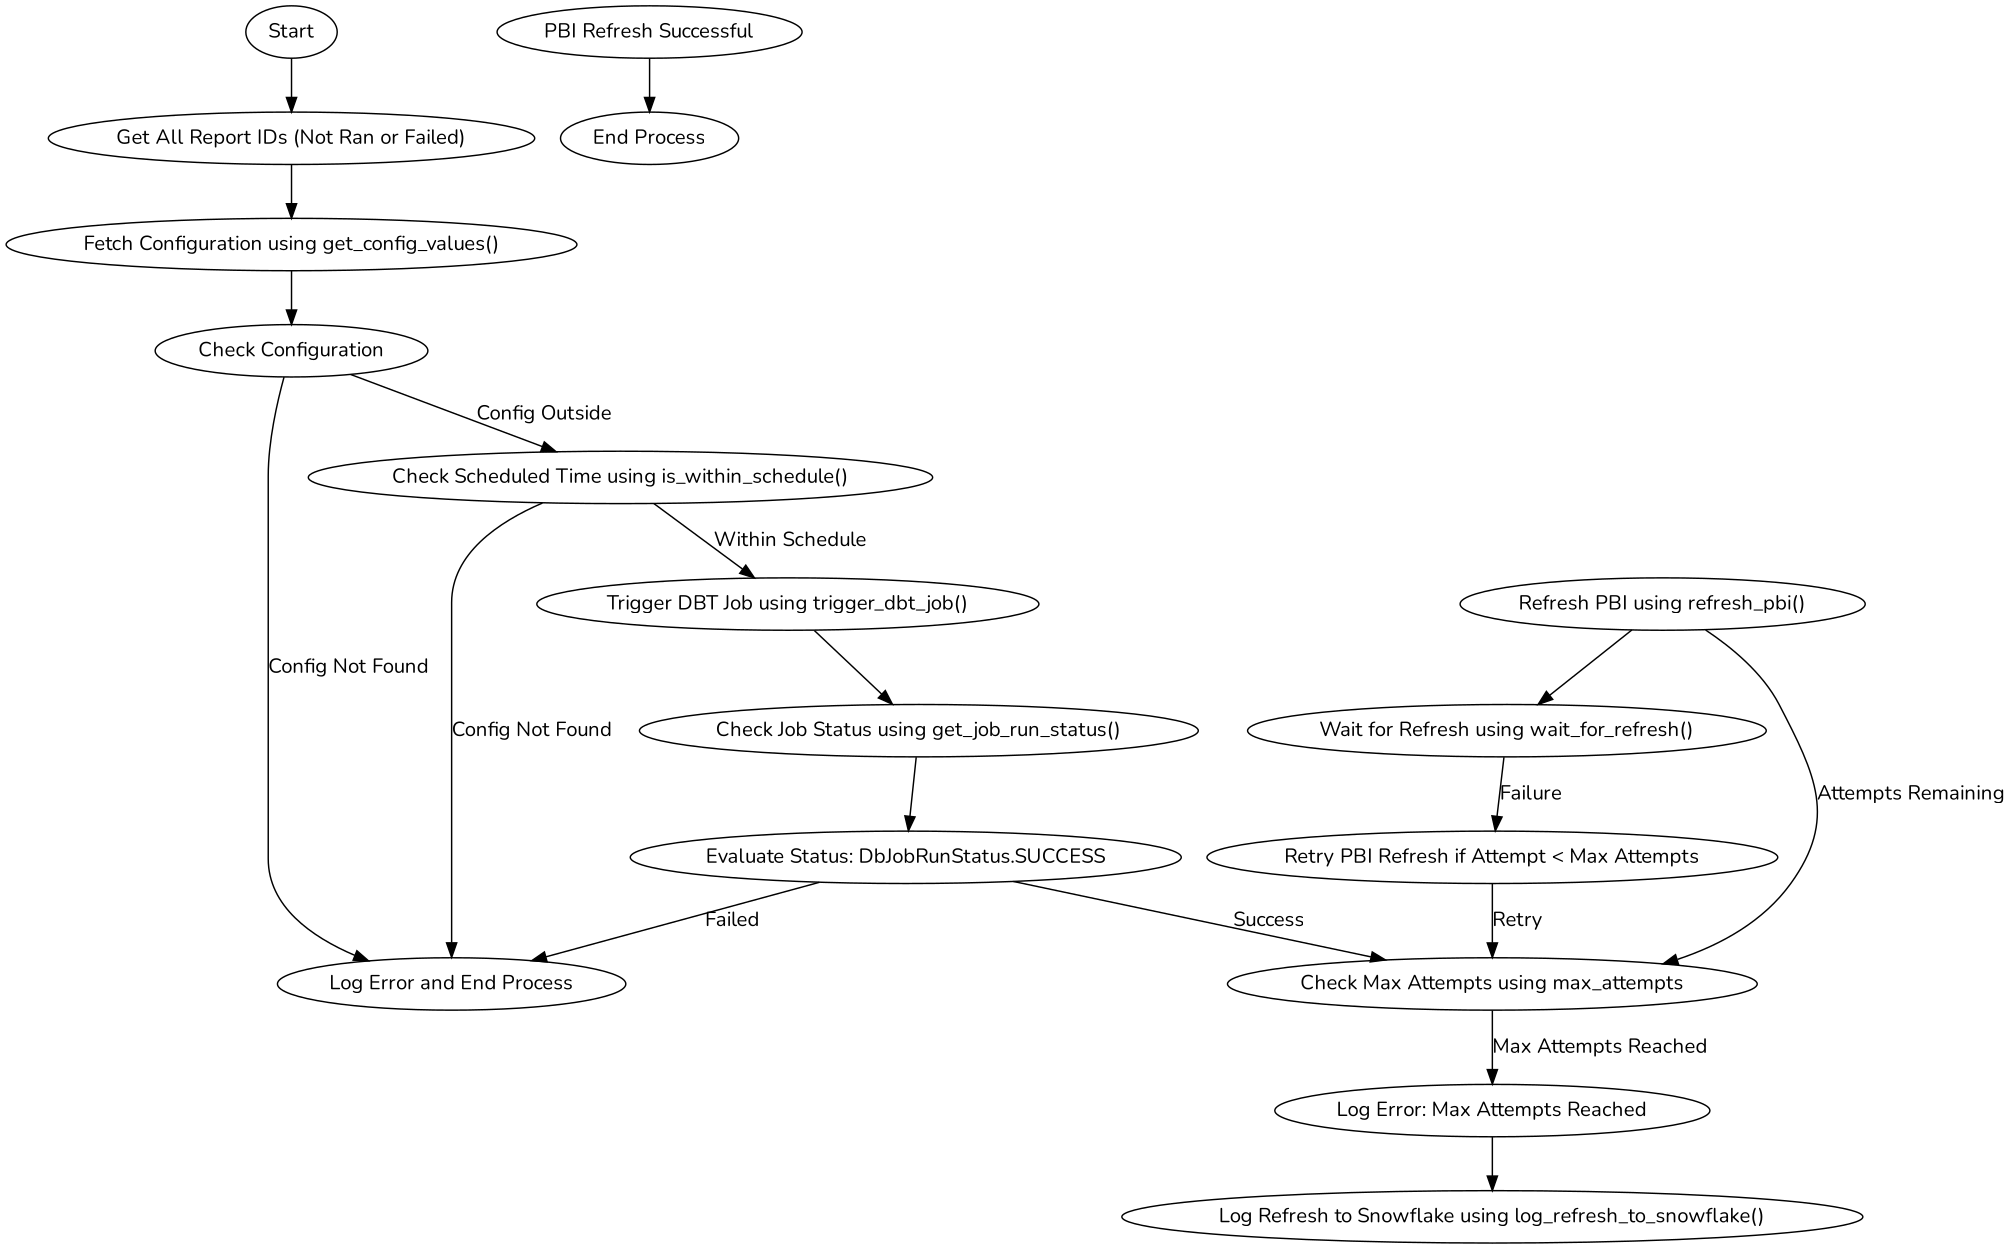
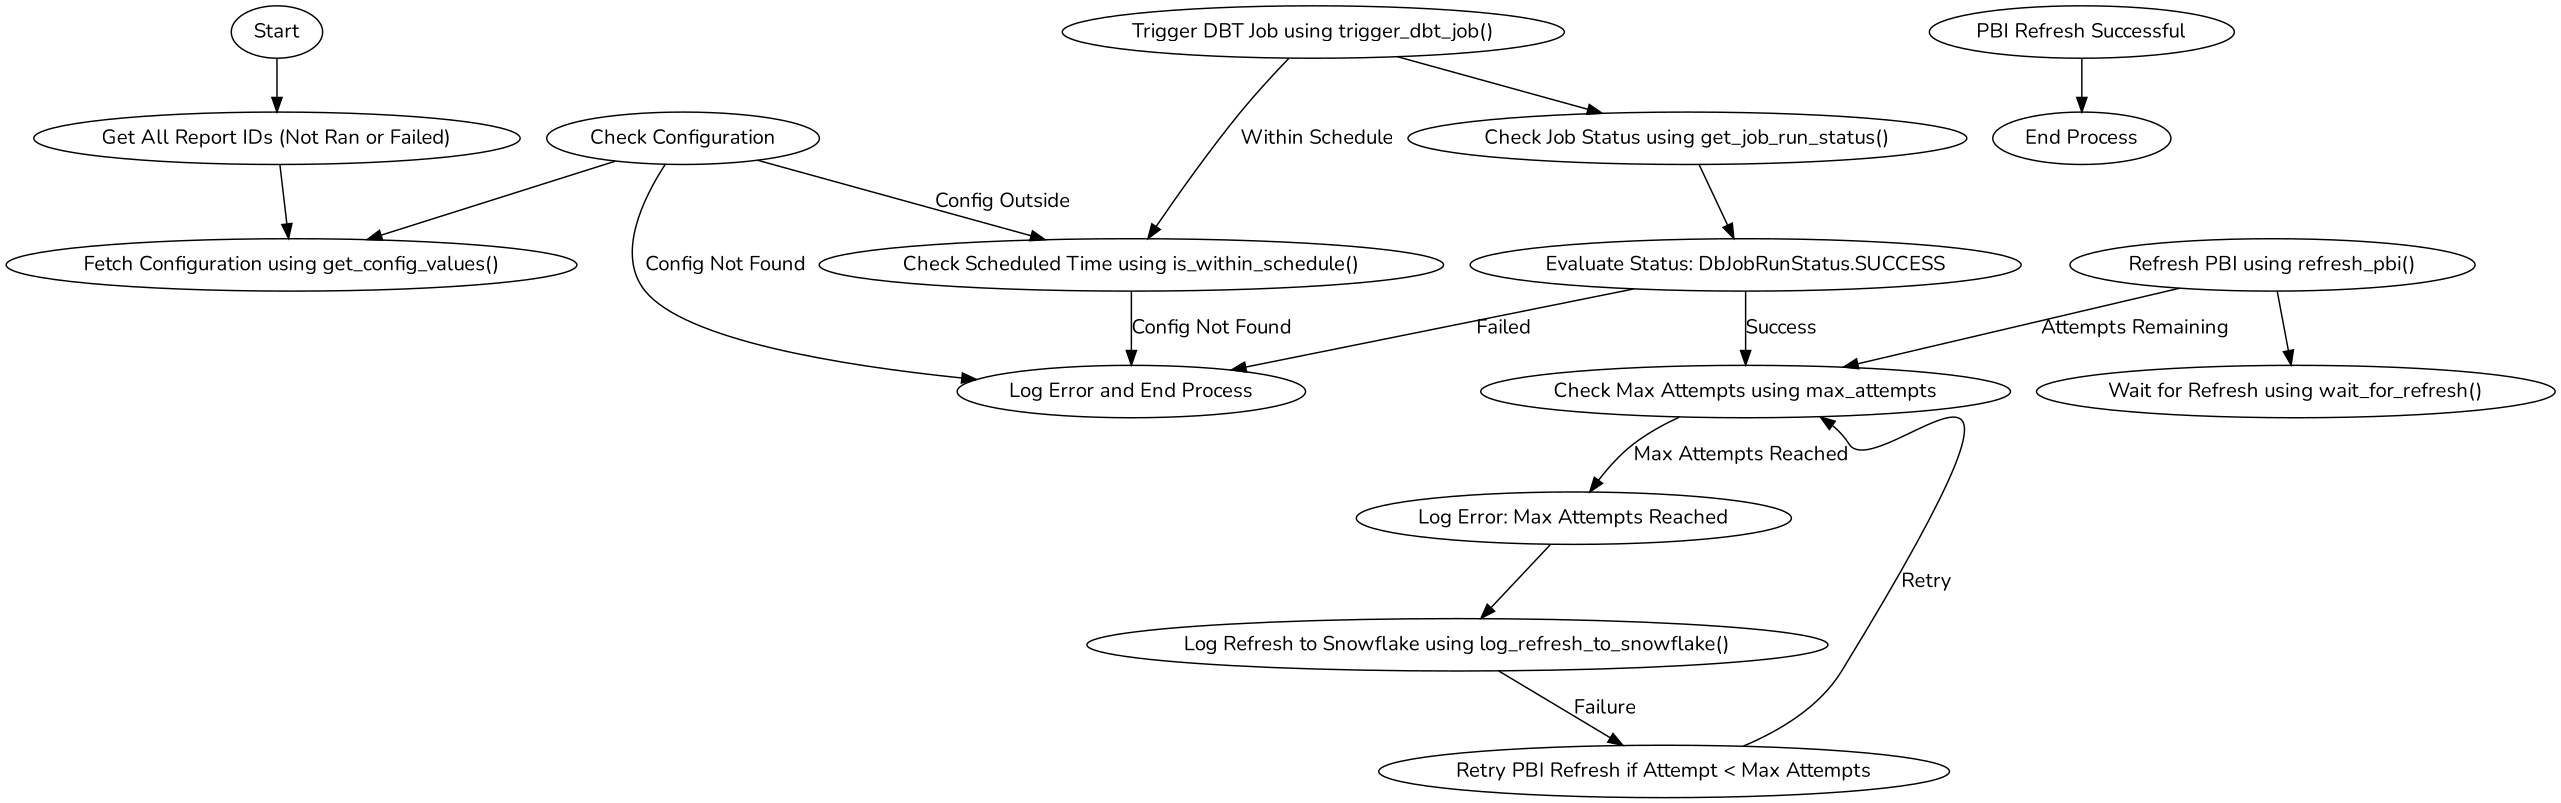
edge "Fetch Configuration using get_config_values()" -> "Check Configuration": reversed
edge "Check Scheduled Time using is_within_schedule()" -> "Trigger DBT Job using trigger_dbt_job()": reversed
edge "Wait for Refresh using wait_for_refresh()" -> "Retry PBI Refresh if Attempt < Max Attempts": now "Log Refresh to Snowflake using log_refresh_to_snowflake()" -> "Retry PBI Refresh if Attempt < Max Attempts"
